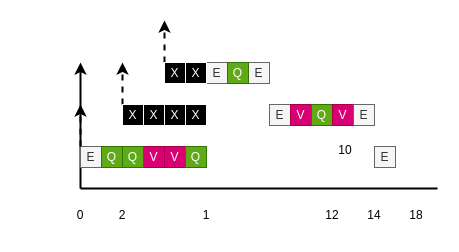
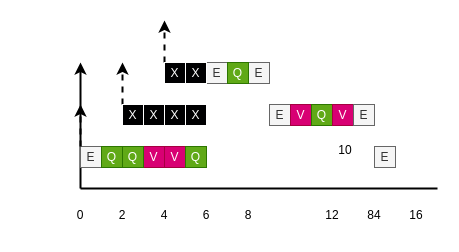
node "4": added
node "1": label "1" -> "6"
node "8": added
node "14": label "14" -> "84"
node "18": label "18" -> "16"
